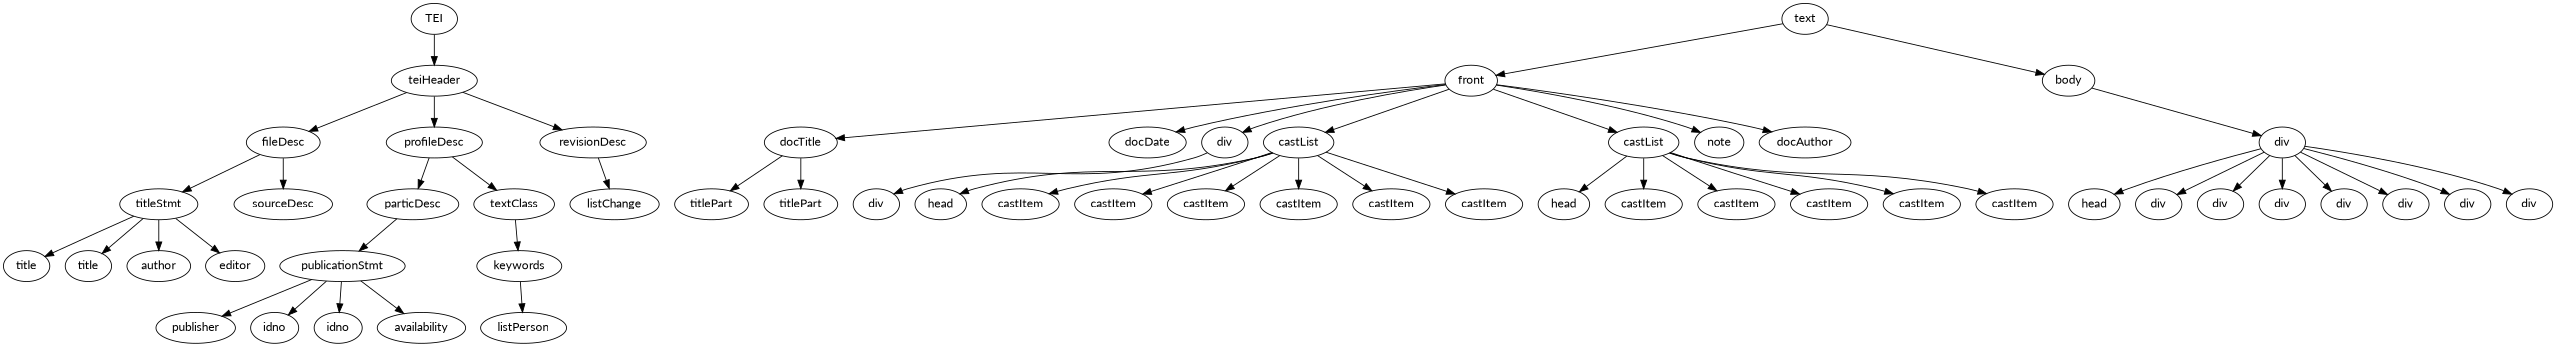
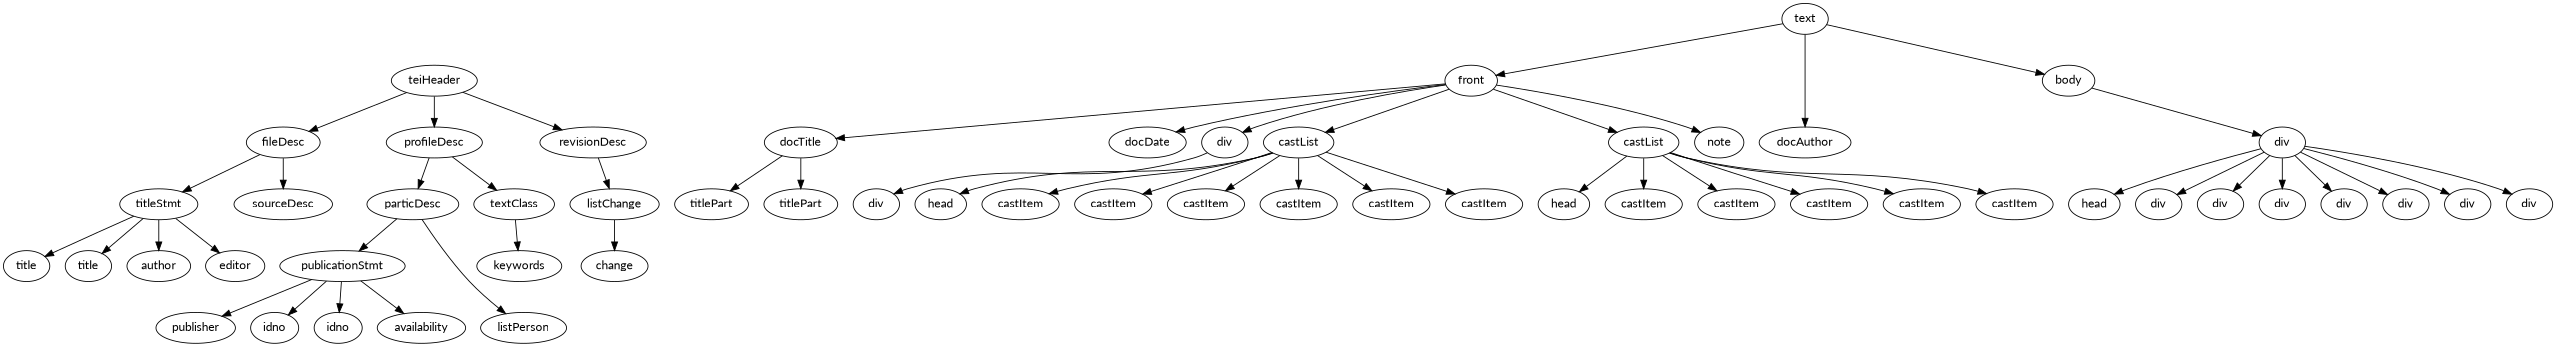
node "TEI": removed
edge "front" -> "docAuthor": now "text" -> "docAuthor"
node "change": added
edge "keywords" -> "listPerson": now "particDesc" -> "listPerson"
